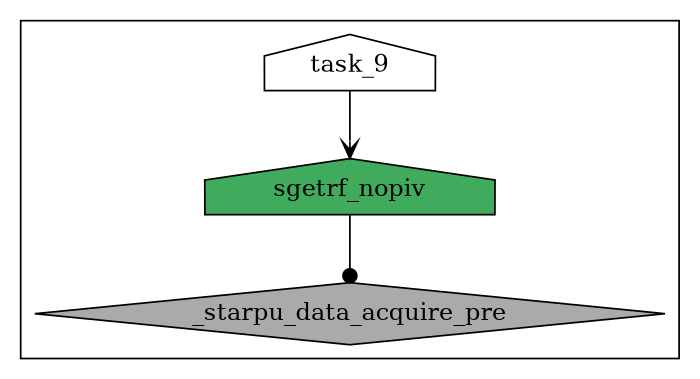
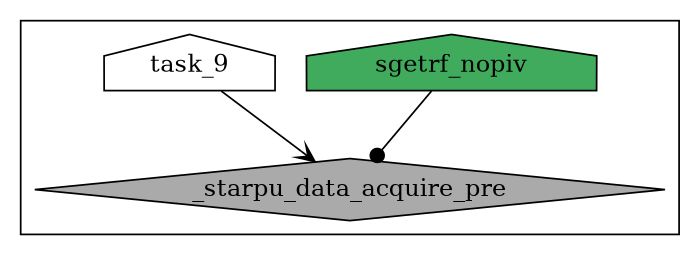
edge "task_9" -> "sgetrf_nopiv": now "task_9" -> "_starpu_data_acquire_pre"
